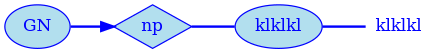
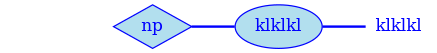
node "GN": removed
